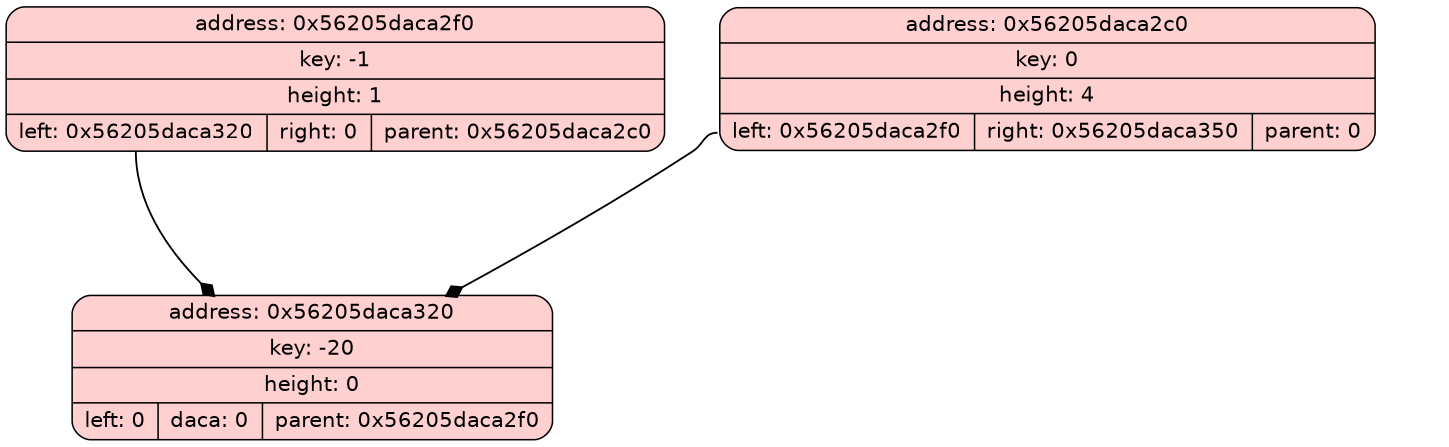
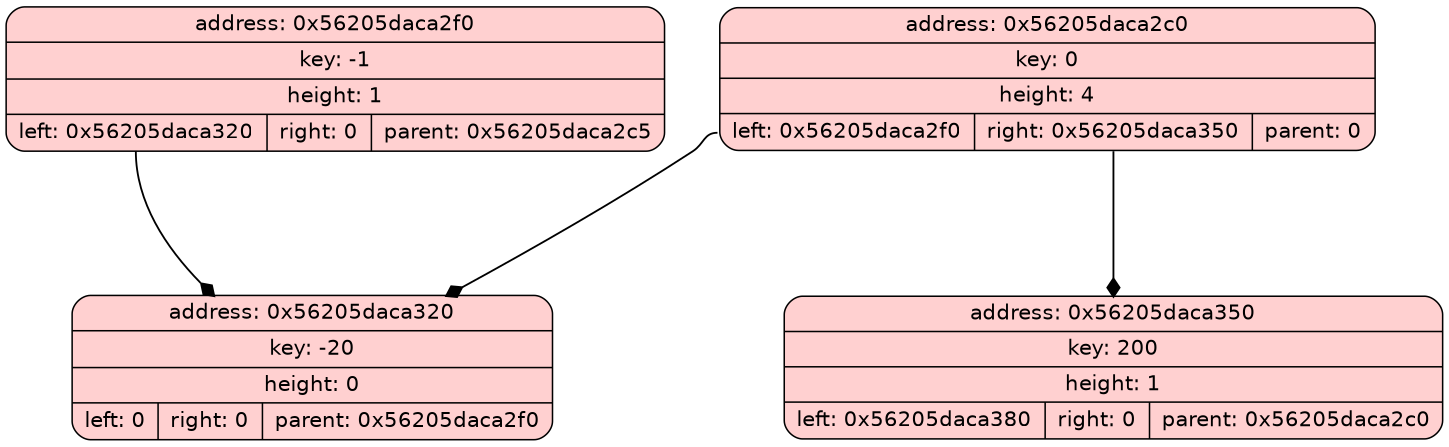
node "address: 0x56205daca2f0": text "parent: 0x56205daca2c0" -> "parent: 0x56205daca2c5"
node "address: 0x56205daca350": added
node "address: 0x56205daca320": text "daca: 0" -> "right: 0"
